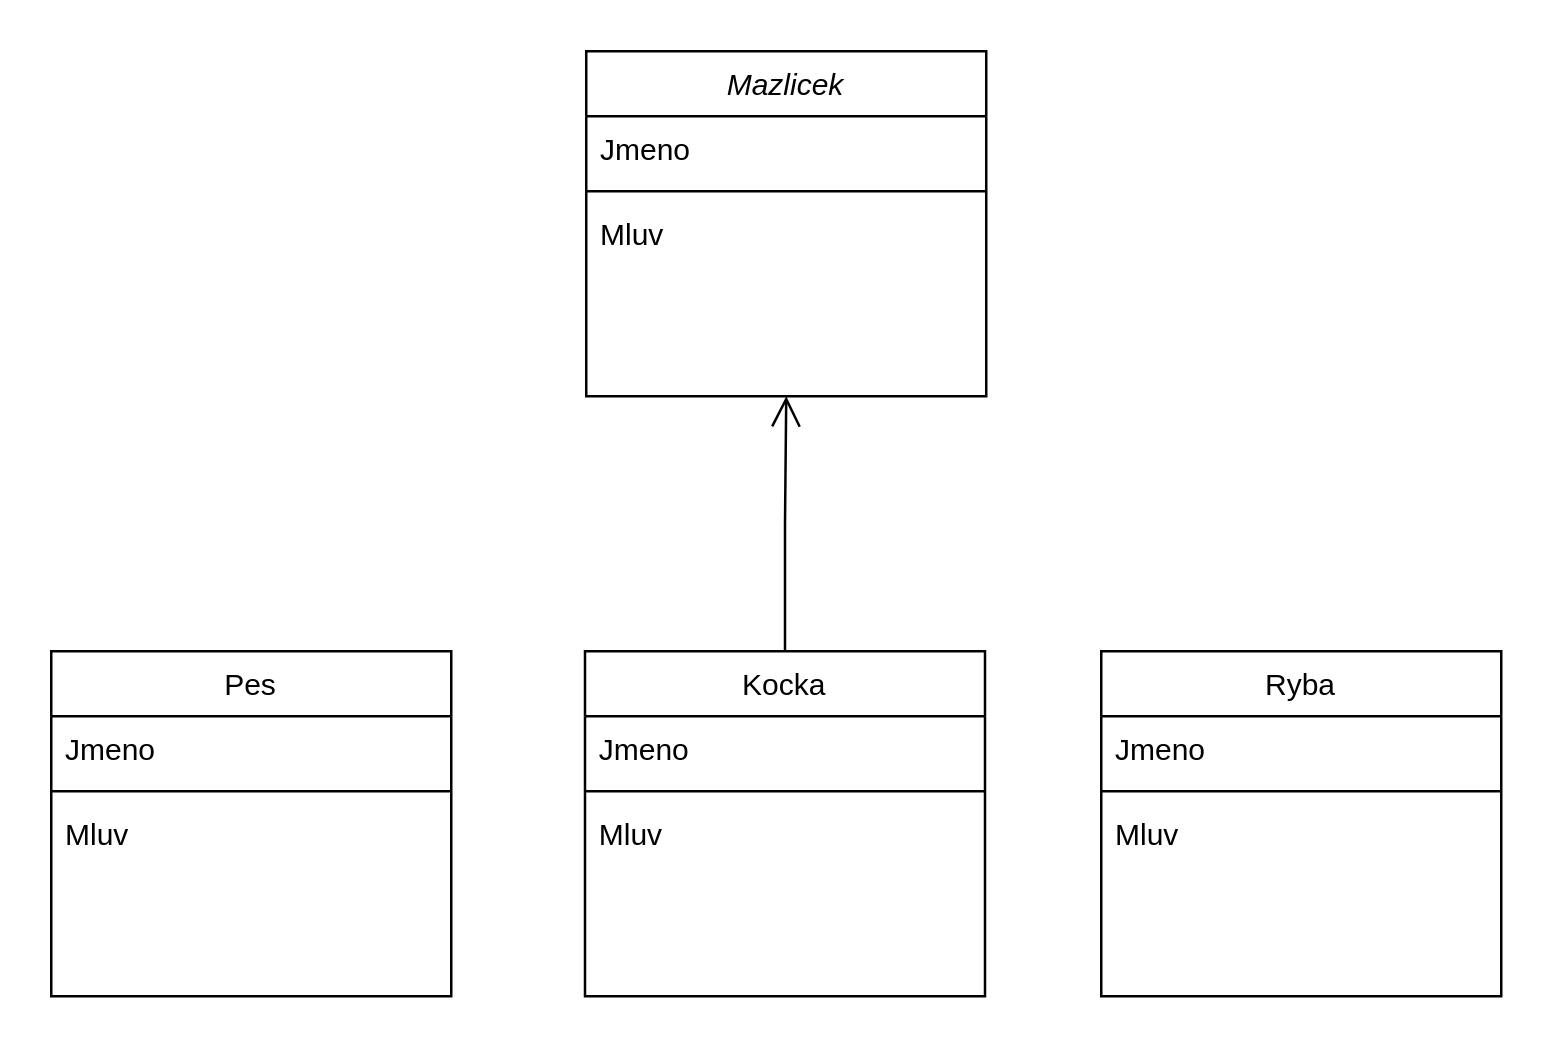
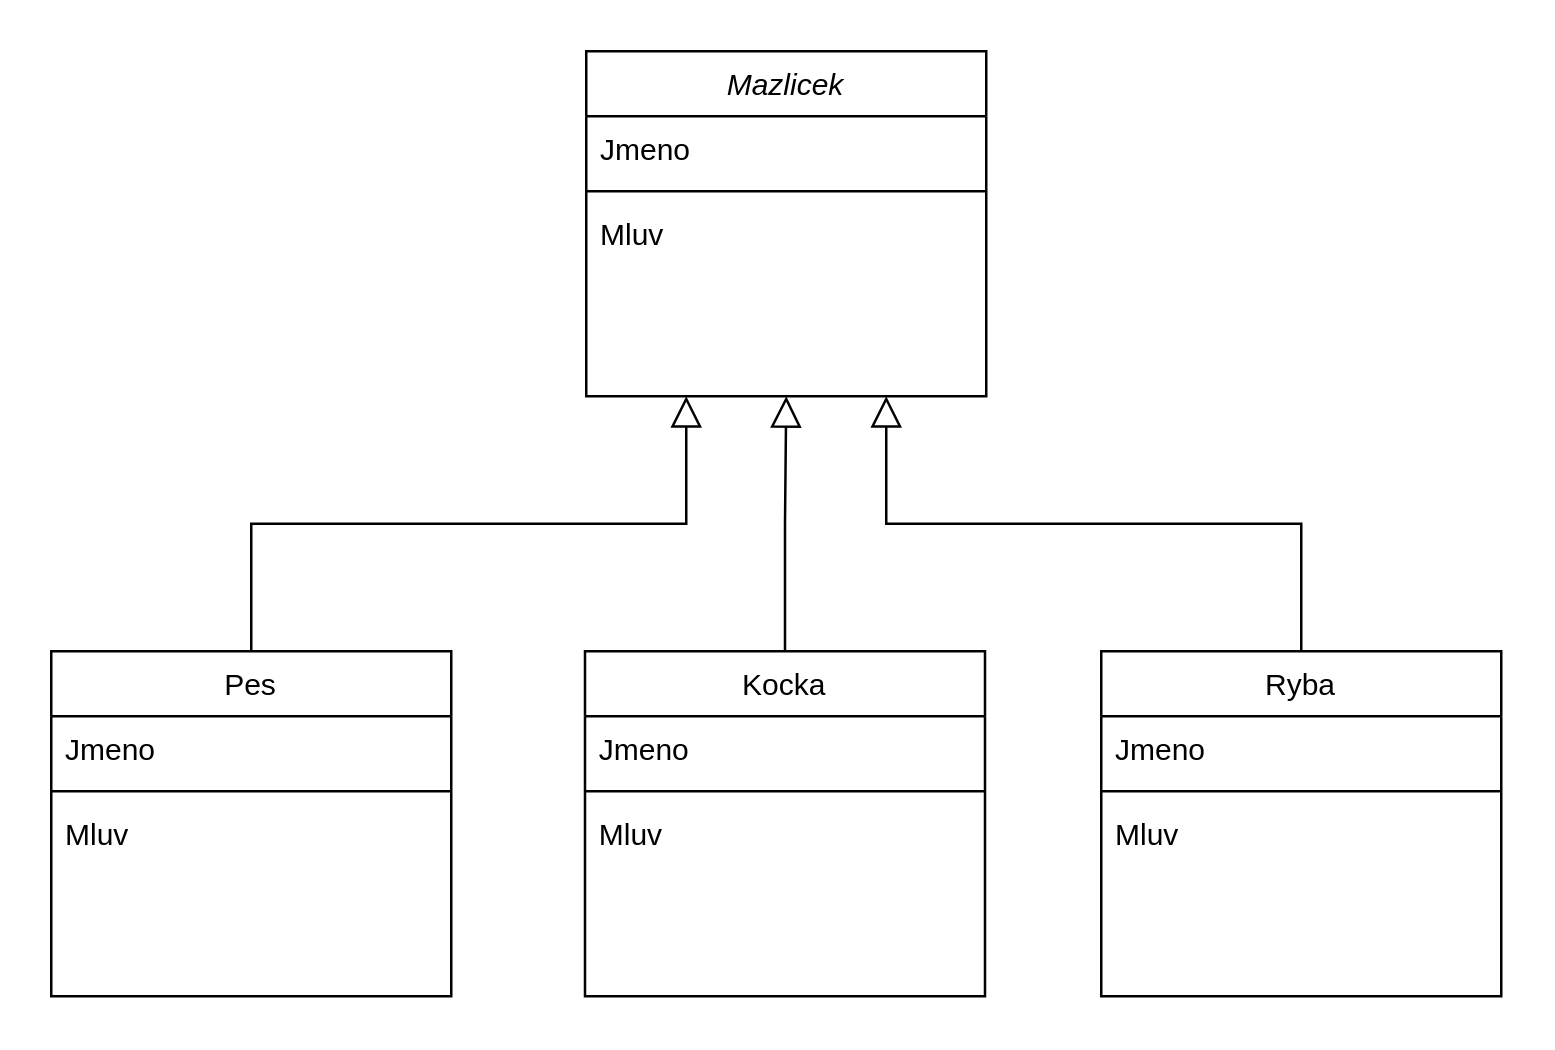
edge "Kocka" -> "Mazlicek": arrowhead open -> block
edge "Pes" -> "Mazlicek": added
edge "Ryba" -> "Mazlicek": added
